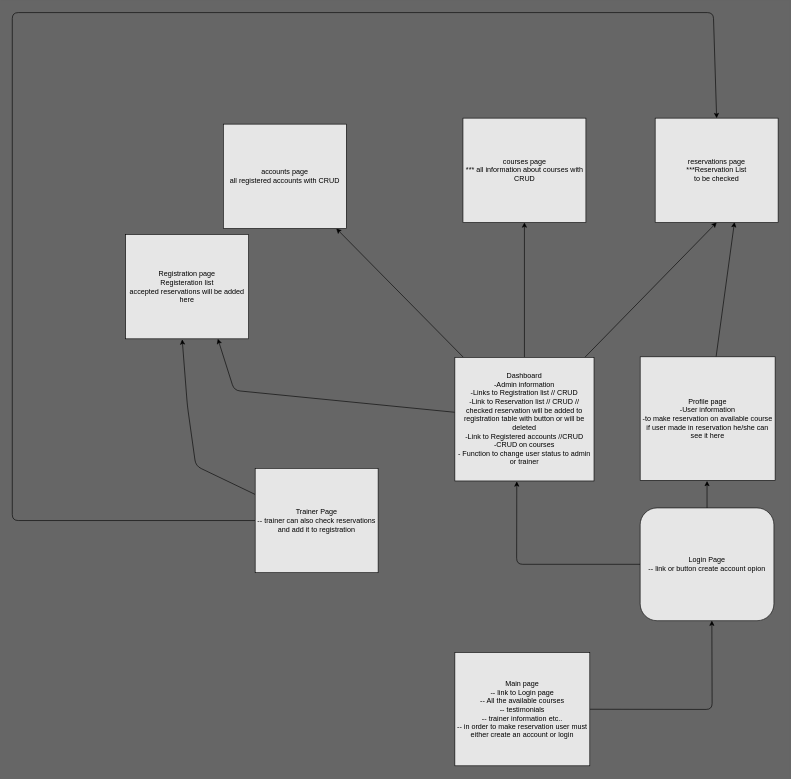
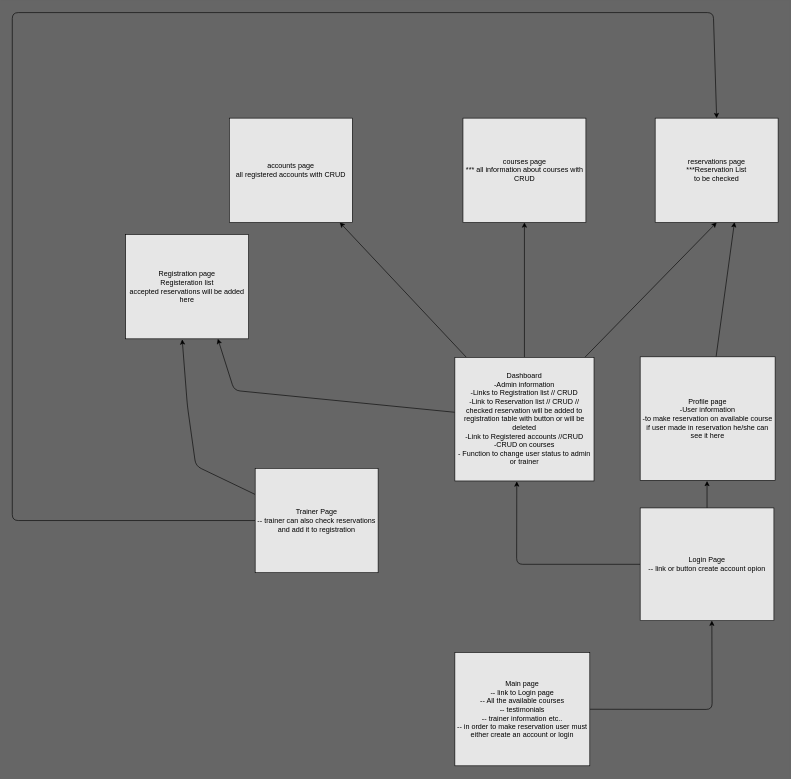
node "accounts page all registered accounts with CRUD": moved (285, 176) -> (291, 170)
node "Login Page -- link or button create account opion": shape rounded rectangle -> rectangle
